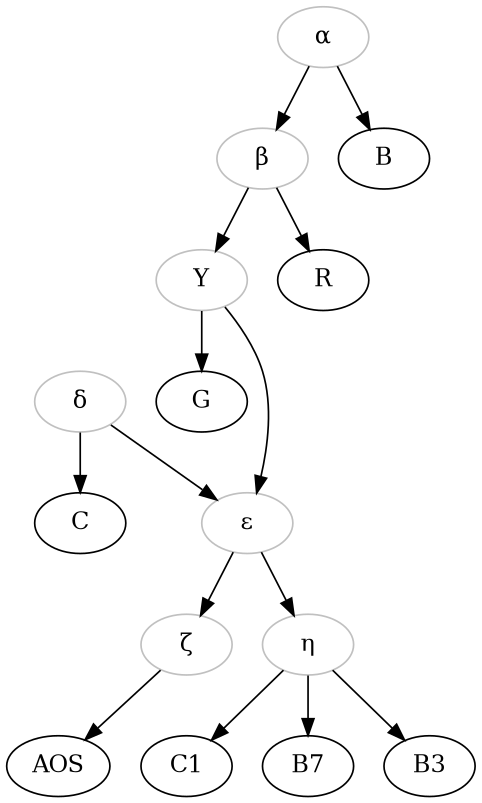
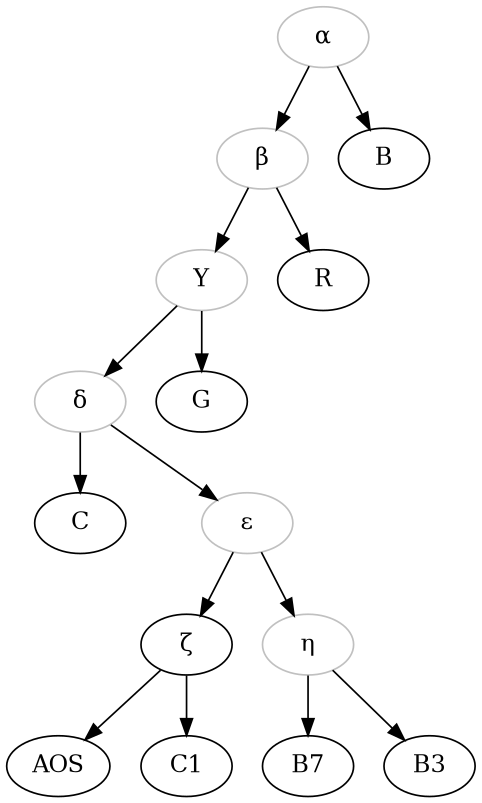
edge "Y" -> "ε": now "Y" -> "δ"
node "ζ": color grey -> black
edge "η" -> "C1": now "ζ" -> "C1"
